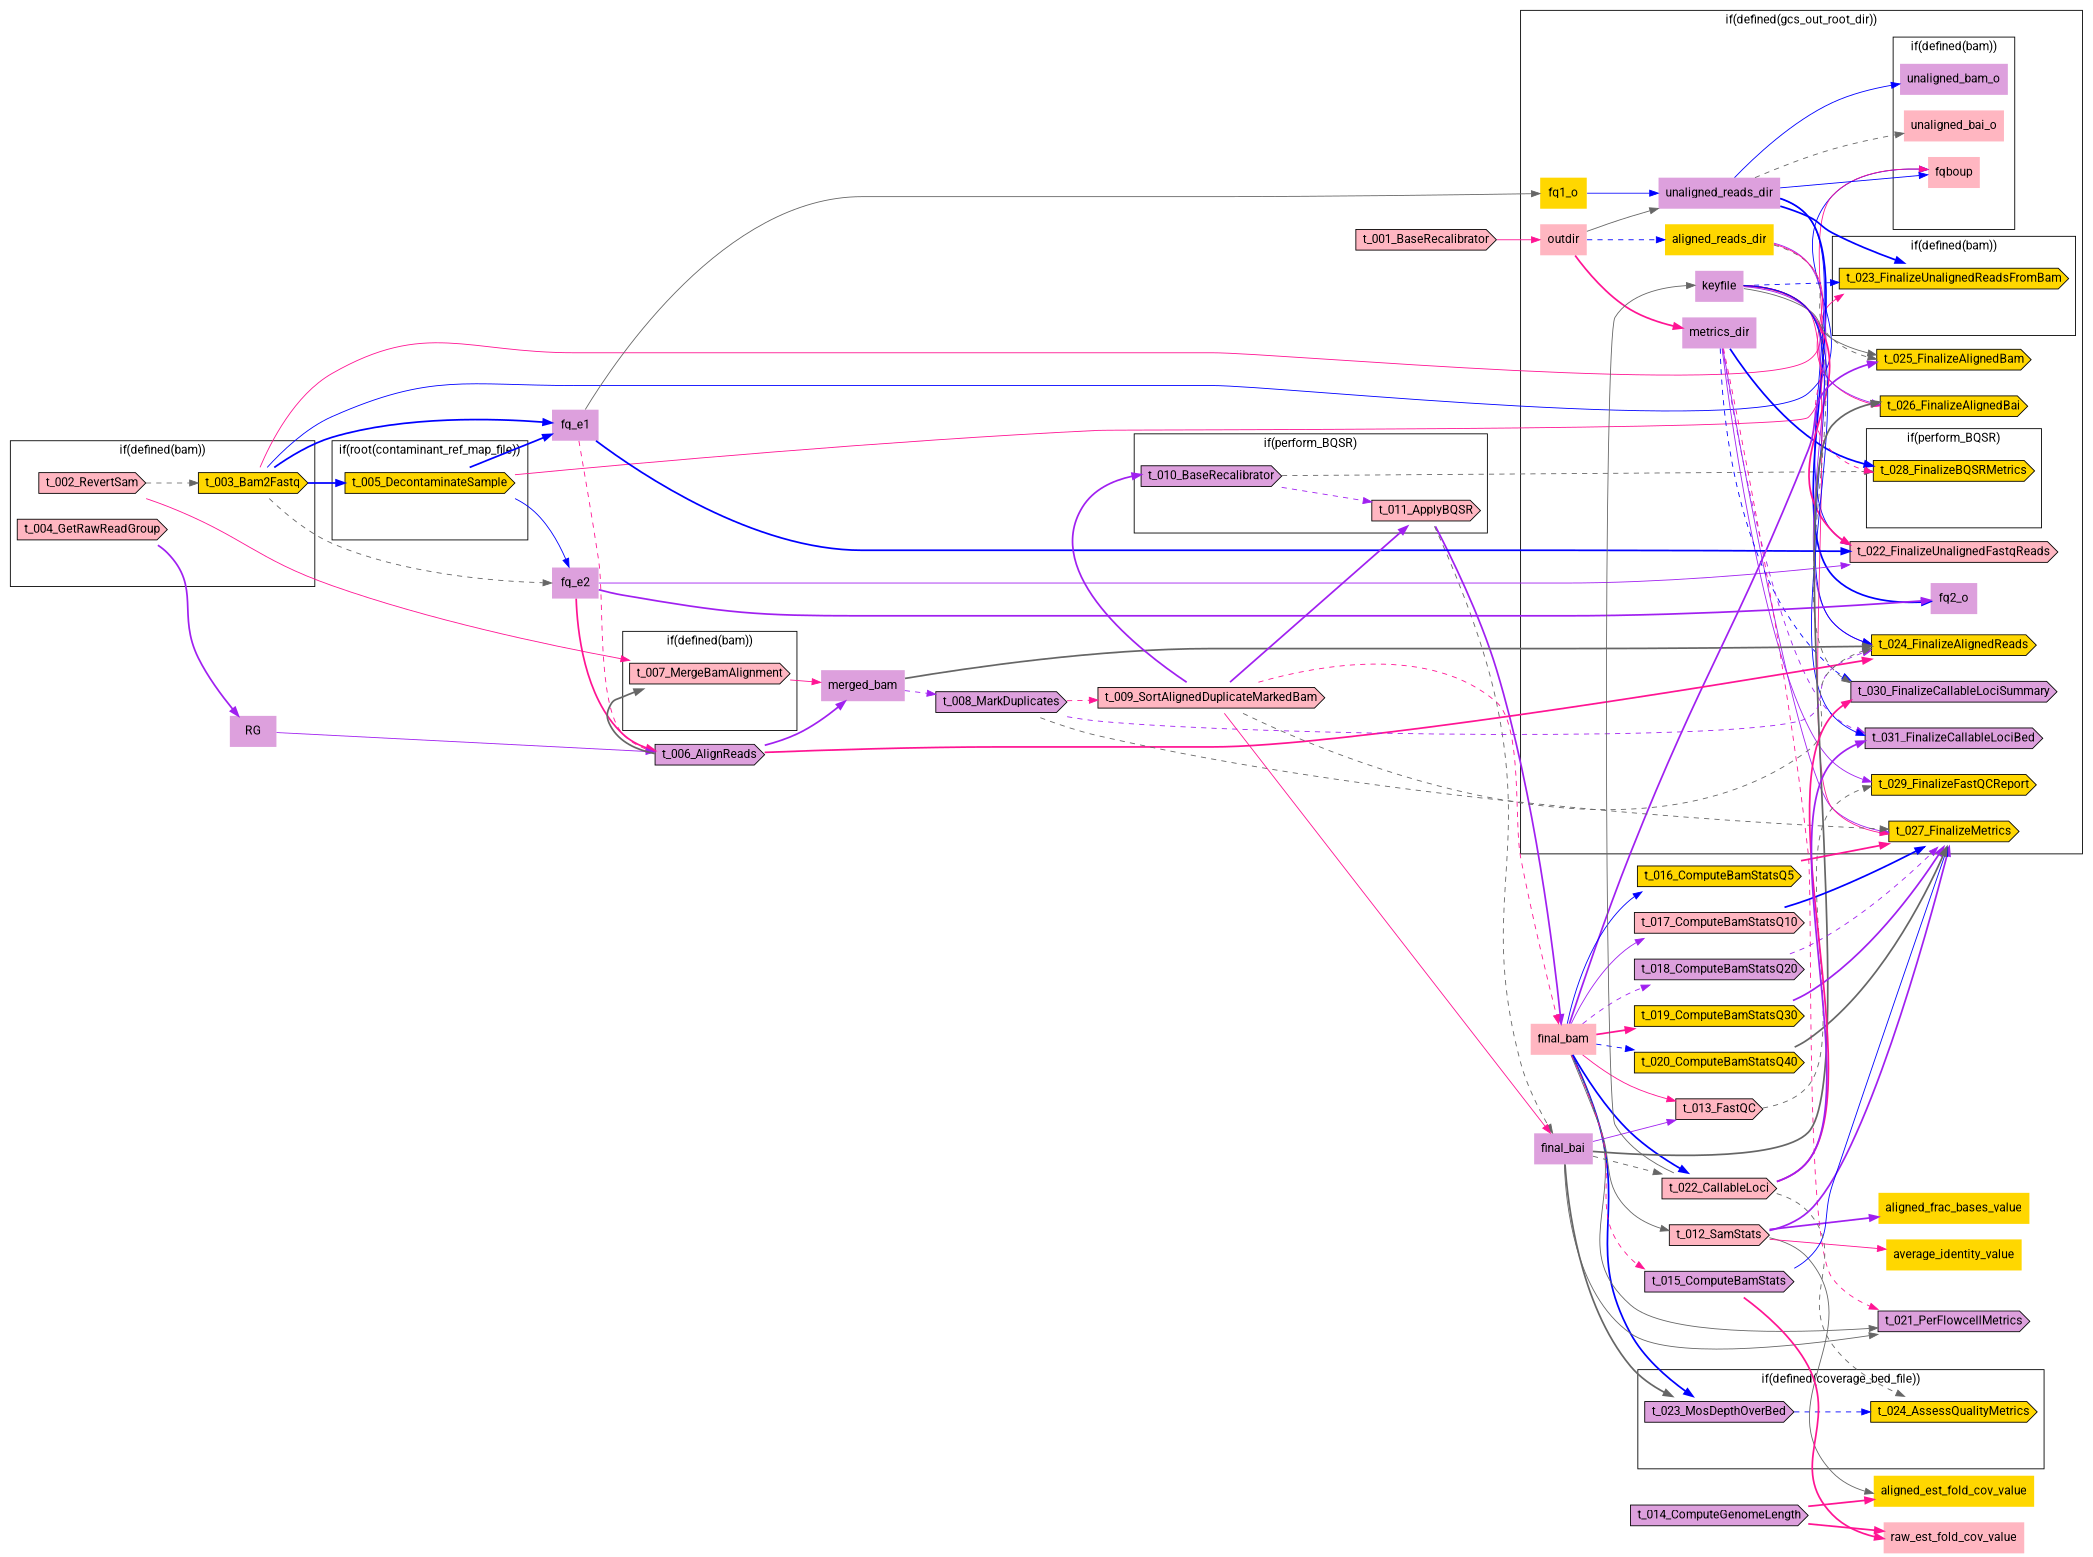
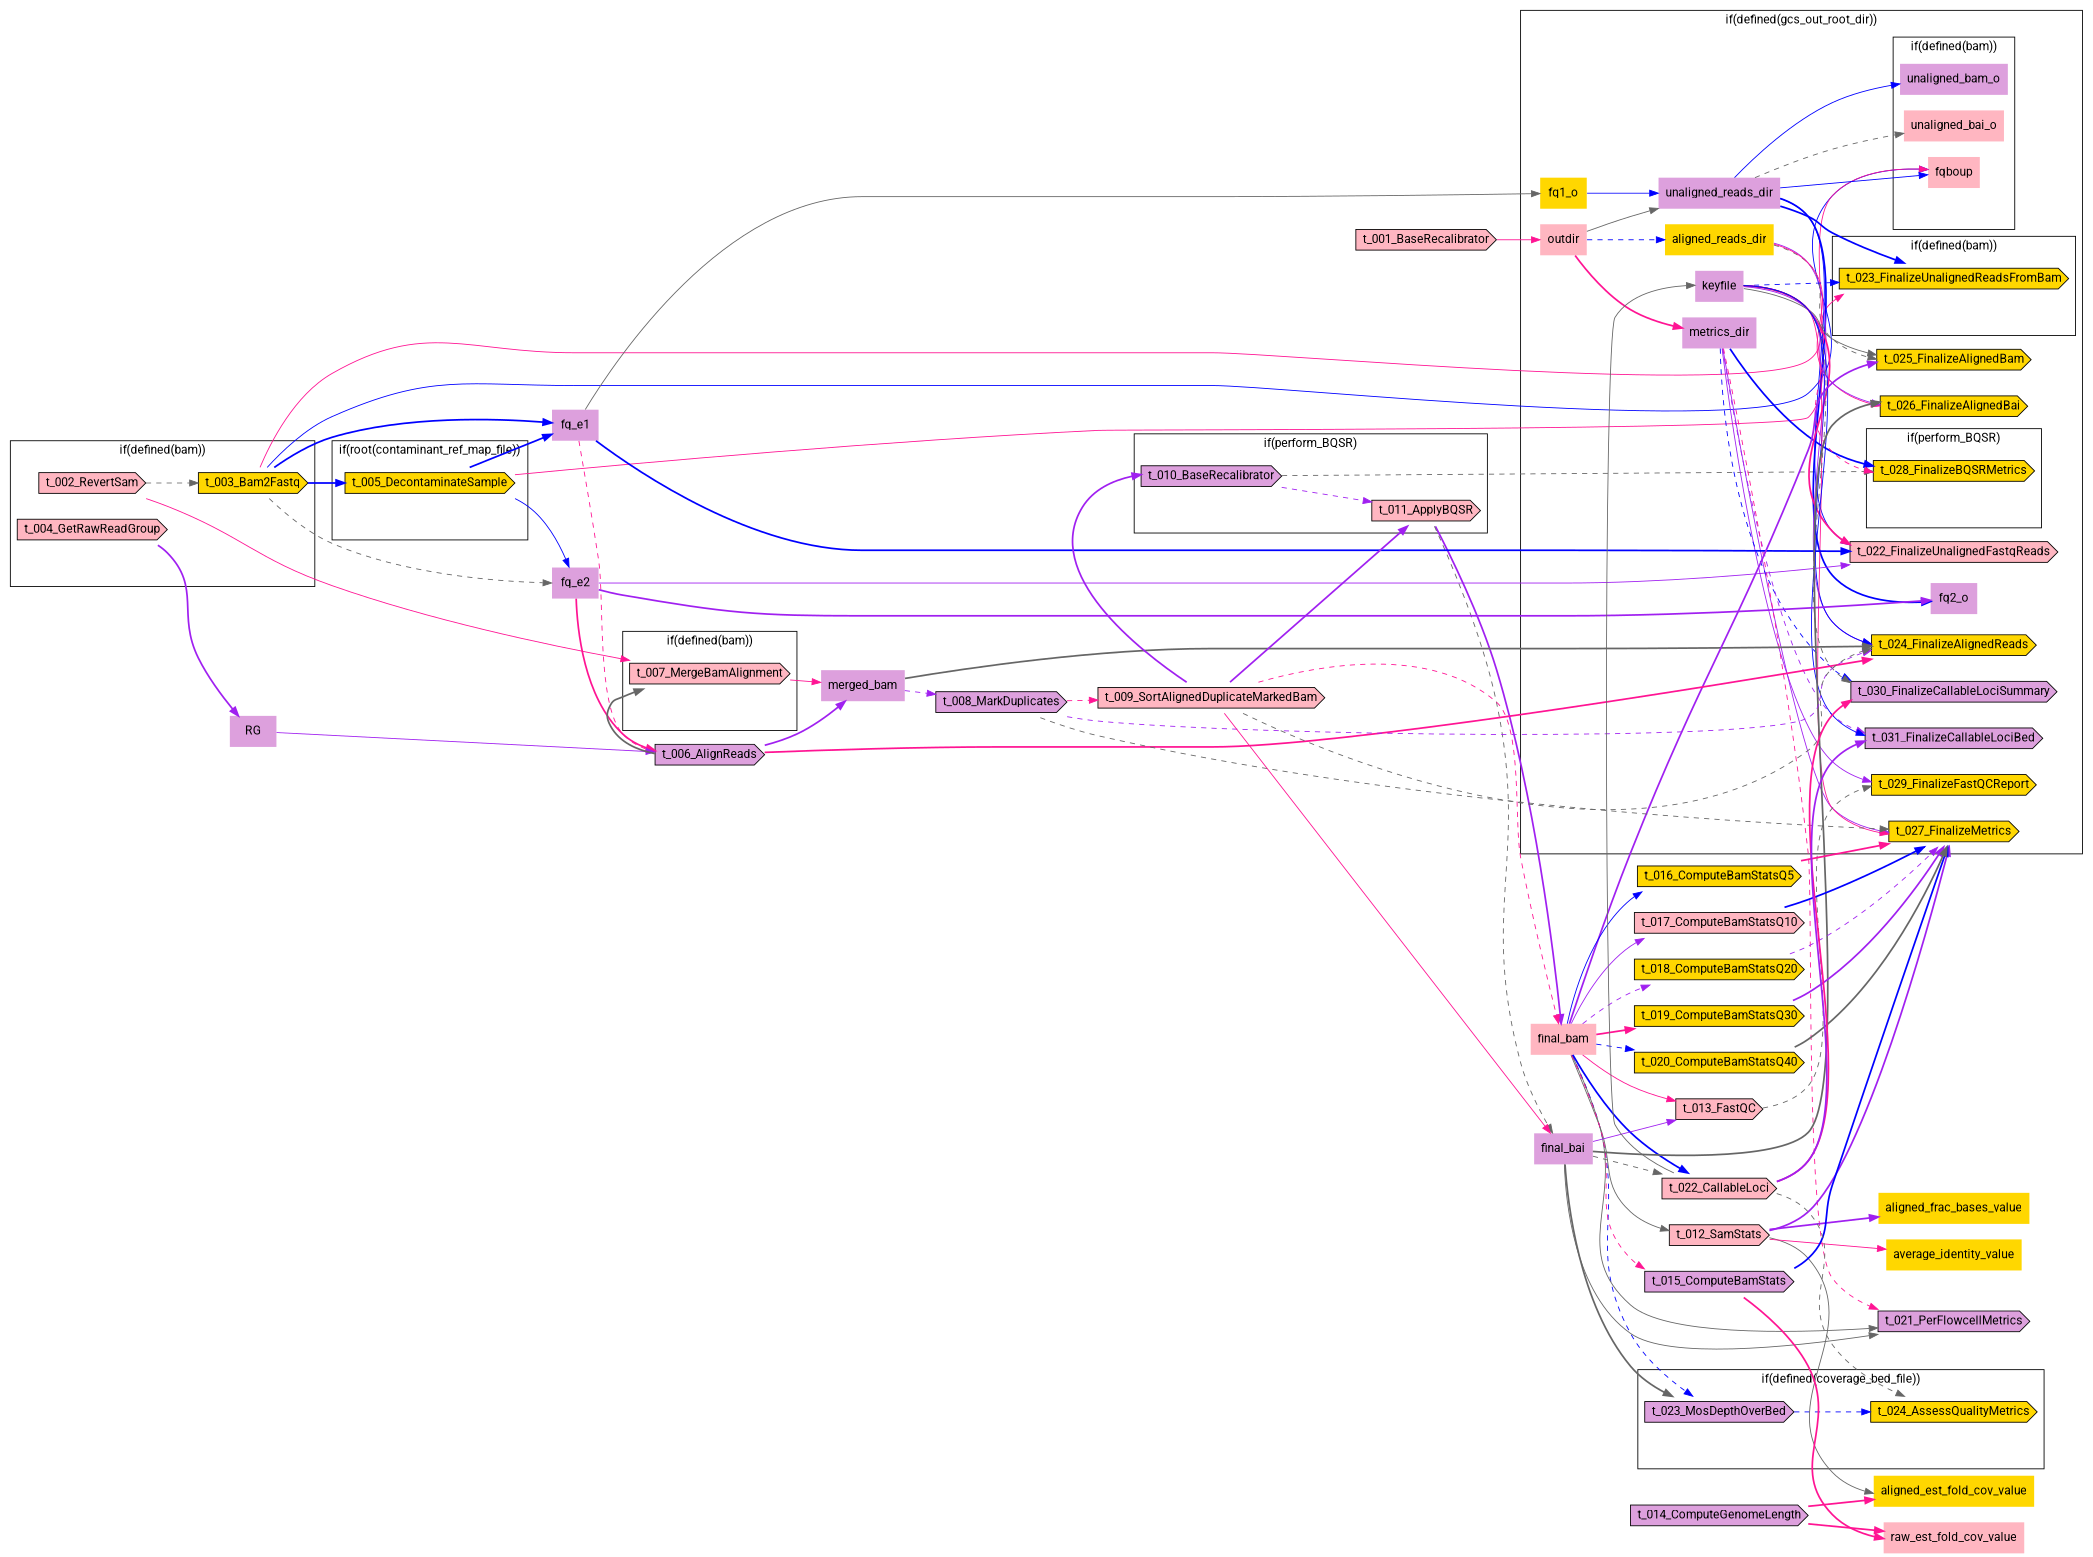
node "t_018_ComputeBamStatsQ20": fillcolor plum -> gold
edge "t_015_ComputeBamStats" -> "t_027_FinalizeMetrics": style solid -> bold
edge "final_bam" -> "t_023_MosDepthOverBed": style bold -> dashed
